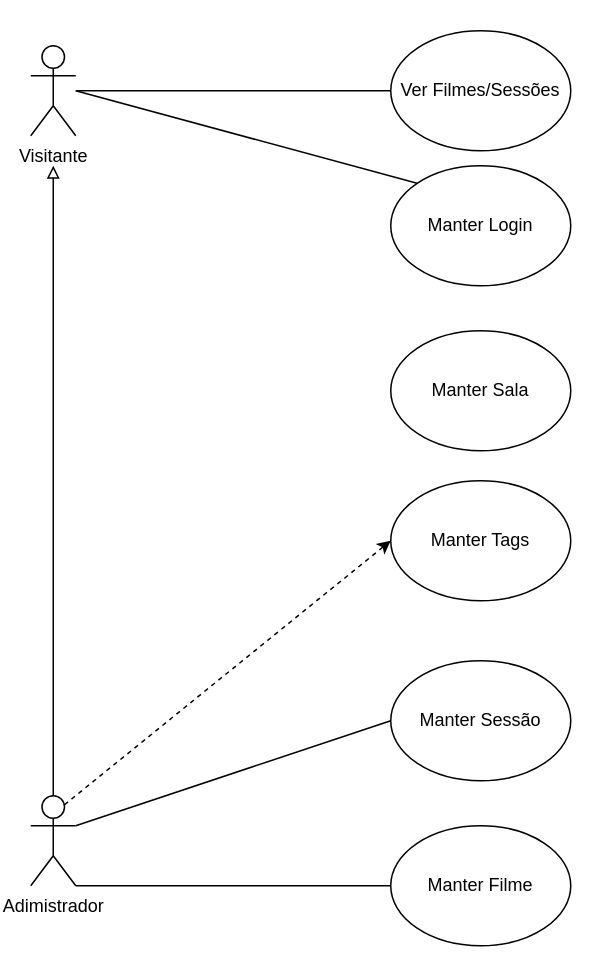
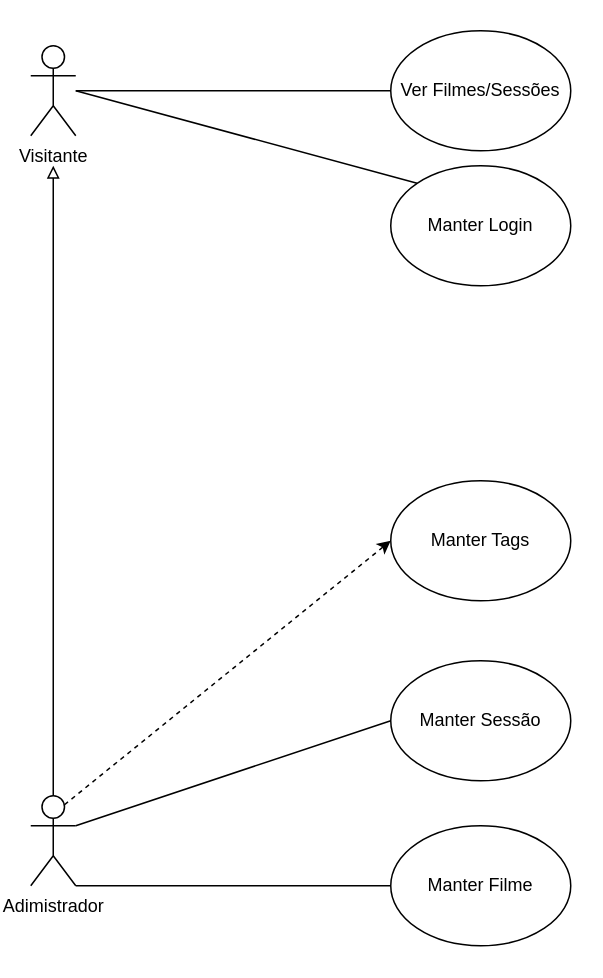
node "Manter Sala": removed
